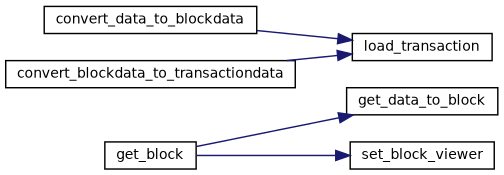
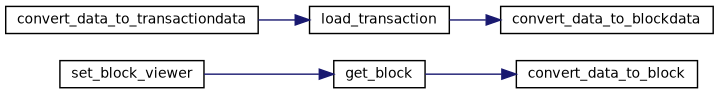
edge "convert_data_to_blockdata" -> "load_transaction": reversed
node "convert_blockdata_to_transactiondata": label "convert_blockdata_to_transactiondata" -> "convert_data_to_transactiondata"
node "get_data_to_block": label "get_data_to_block" -> "convert_data_to_block"
edge "get_block" -> "set_block_viewer": reversed
